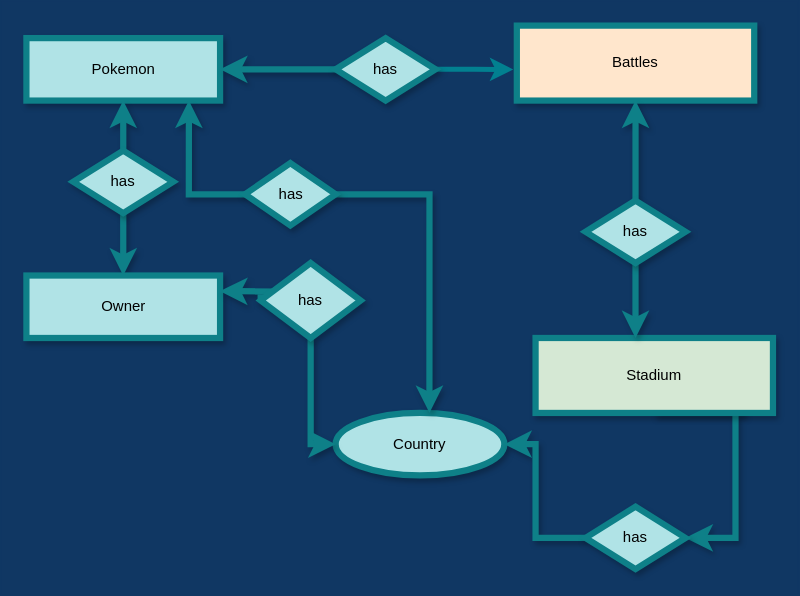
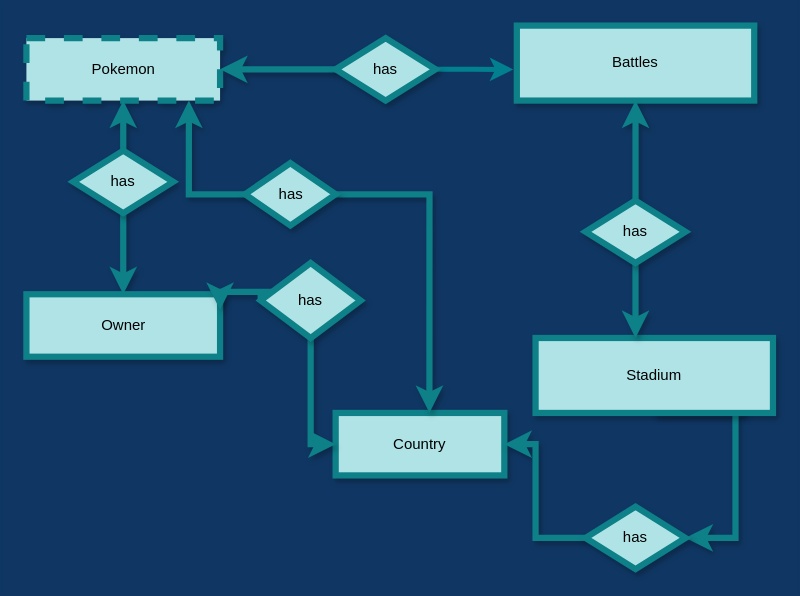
node "Battles": fillcolor #ffe6cc -> #b0e3e6
node "Pokemon": style solid -> dashed
node "Owner": moved (123, 307) -> (123, 326)
node "Stadium": fillcolor #d5e8d4 -> #b0e3e6
node "Country": shape ellipse -> rectangle
